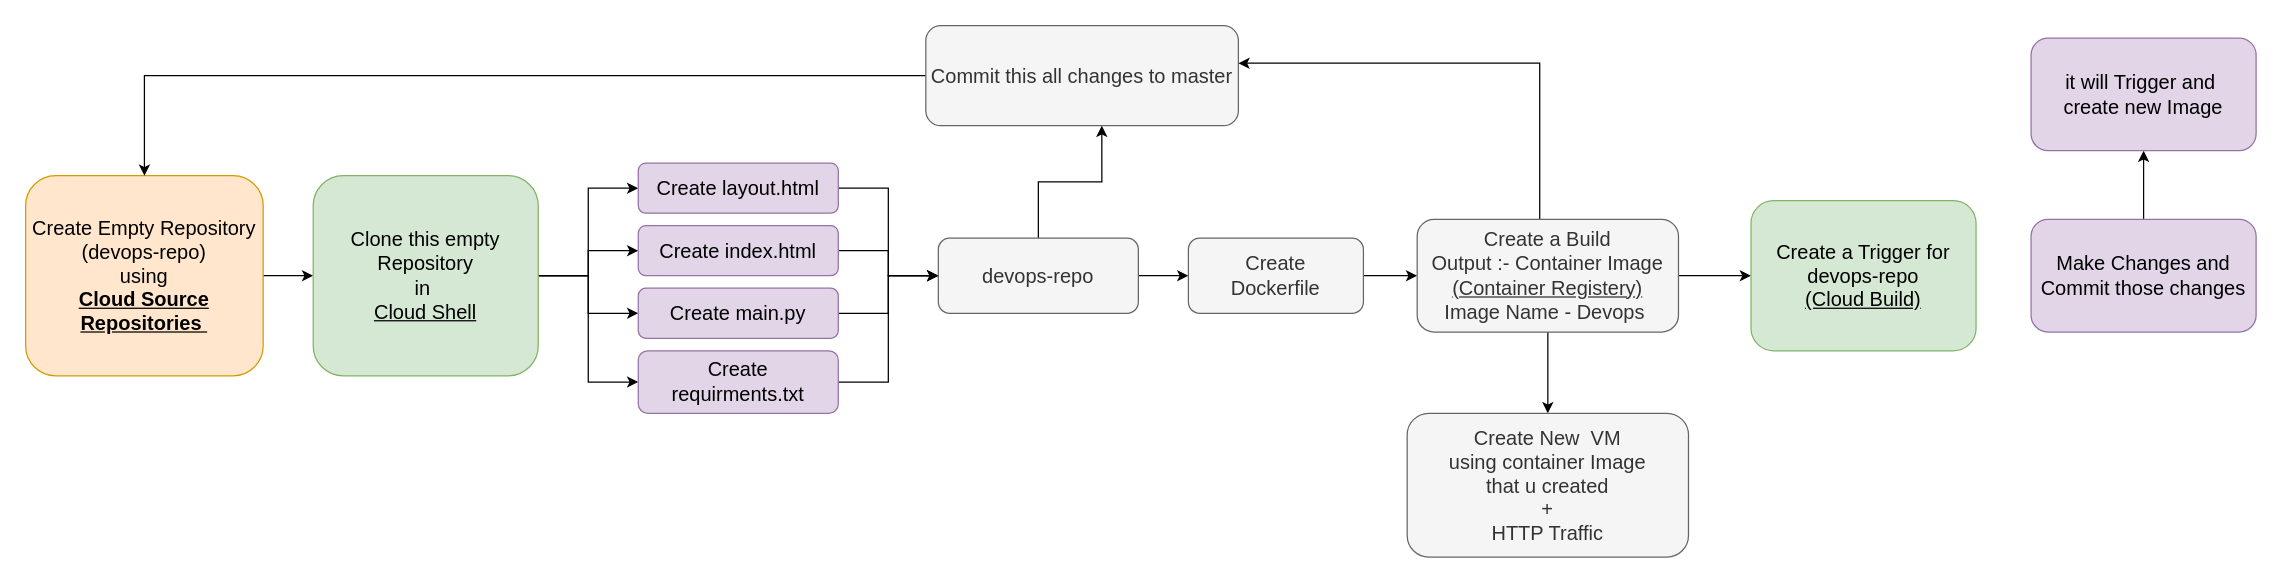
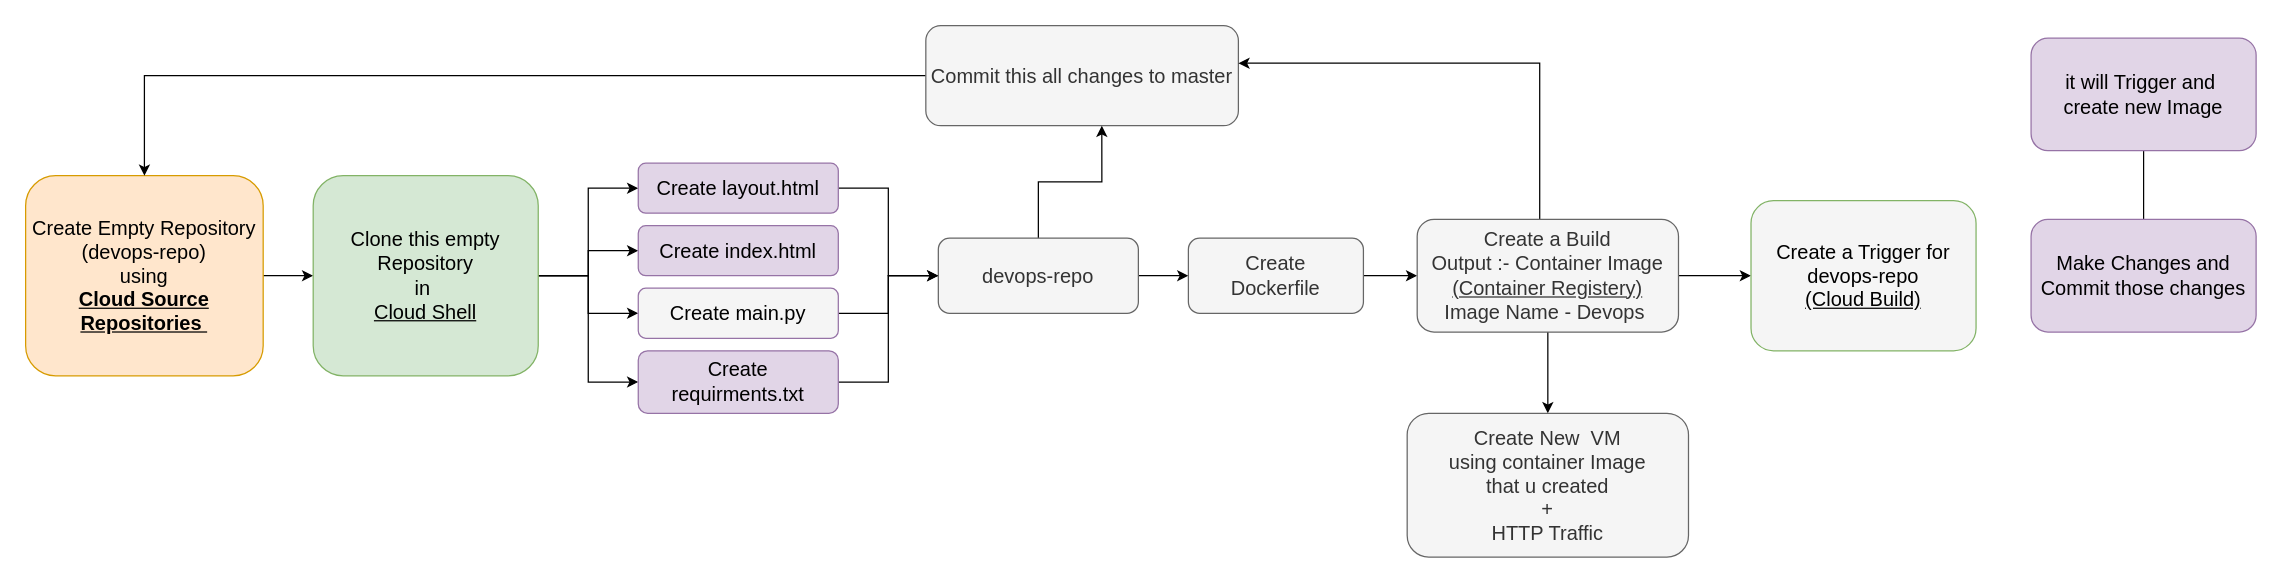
edge "Make Changes and Commit those changes" -> "it will Trigger and create new Image": arrowhead classic -> none
edge "Create index.html" -> "devops-repo": removed
node "Create a Trigger for devops-repo (Cloud Build)": fillcolor #d5e8d4 -> #f5f5f5
node "Create main.py": fillcolor #e1d5e7 -> #f5f5f5
